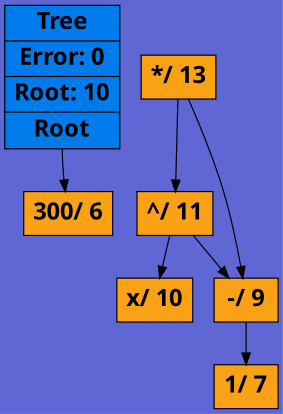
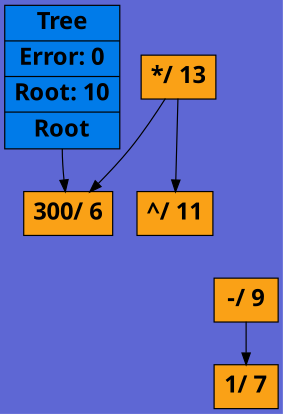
edge "*/ 13" -> "-/ 9": now "*/ 13" -> "300/ 6"
edge "^/ 11" -> "-/ 9": removed
node "x/ 10": removed
